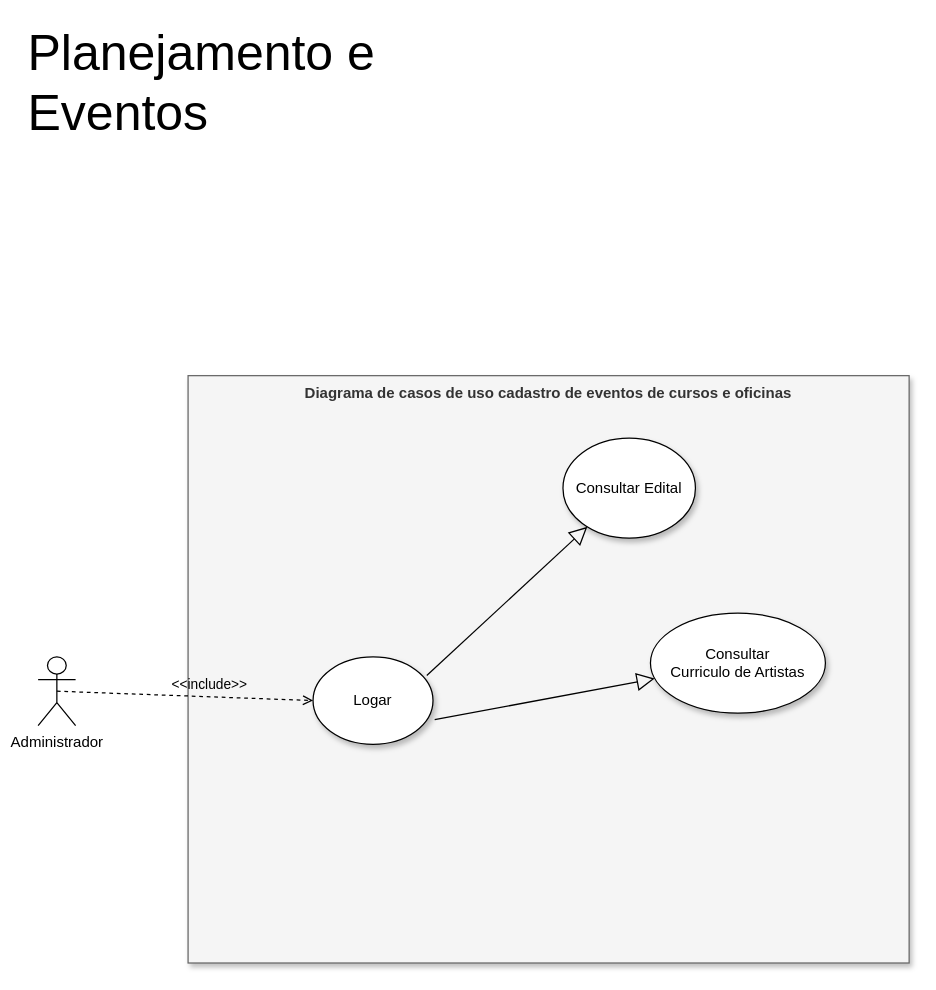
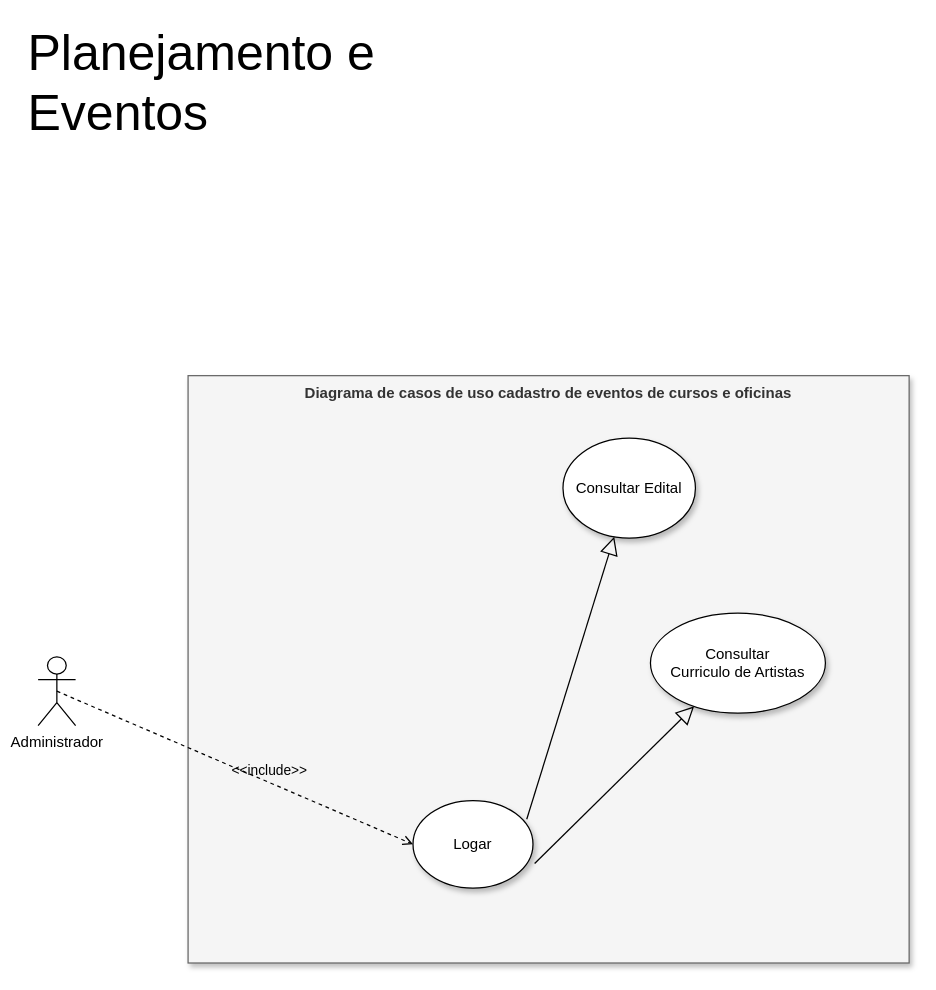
node "Logar": moved (373, 701) -> (473, 844)
